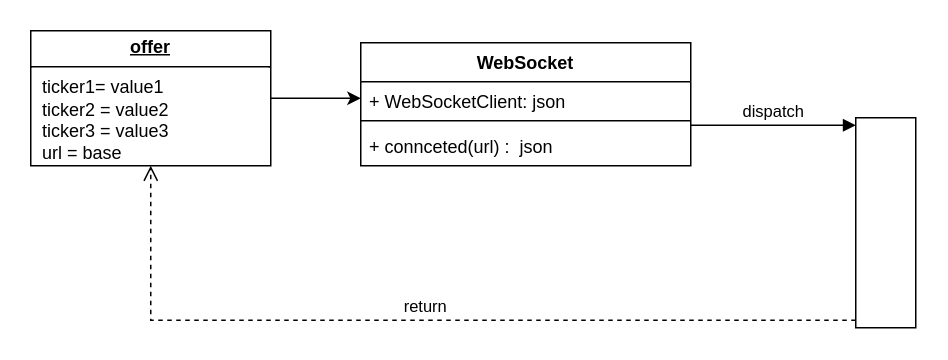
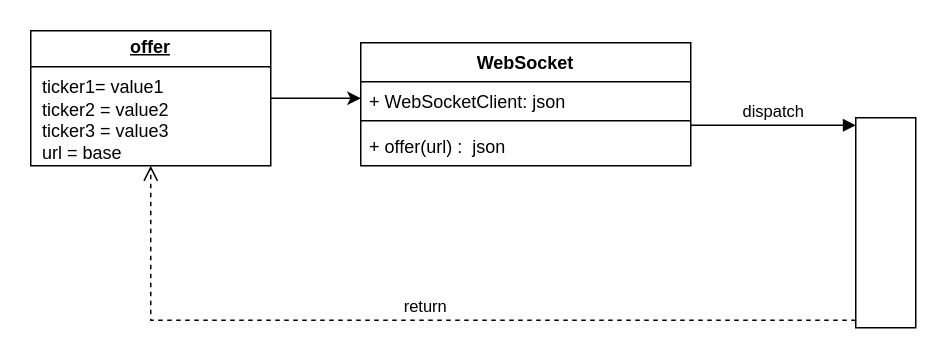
node "+ connceted(url) : json": label "+ connceted(url) : json" -> "+ offer(url) : json"
